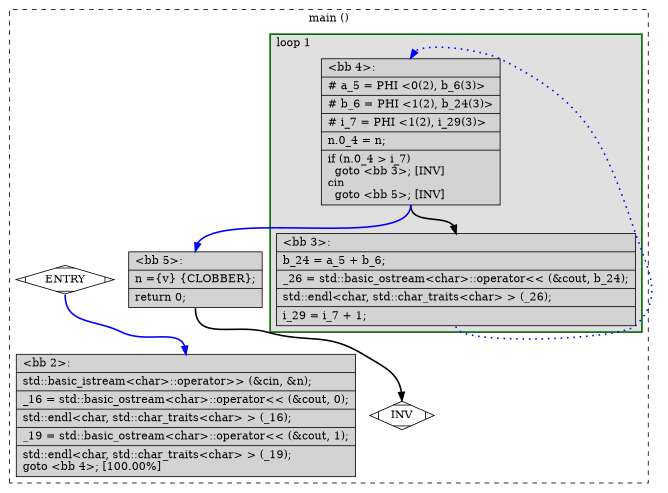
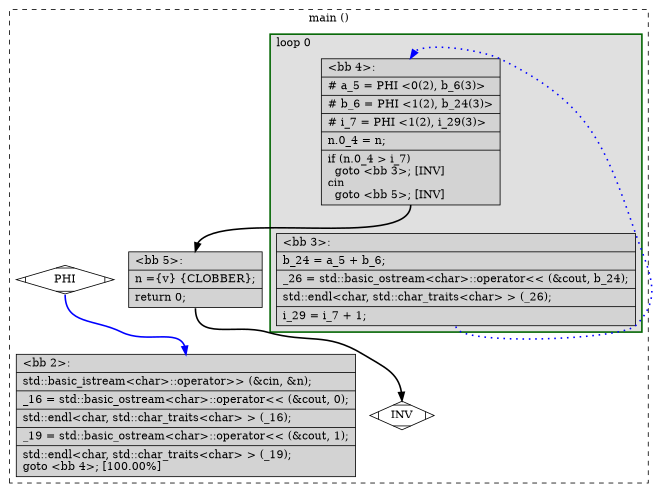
cluster "loop 1": label "loop 1" -> "loop 0"
edge "<bb 4>:" -> "<bb 3>:": removed
edge "<bb 4>:" -> "<bb 5>:": color blue -> black
node "ENTRY": label "ENTRY" -> "PHI"
